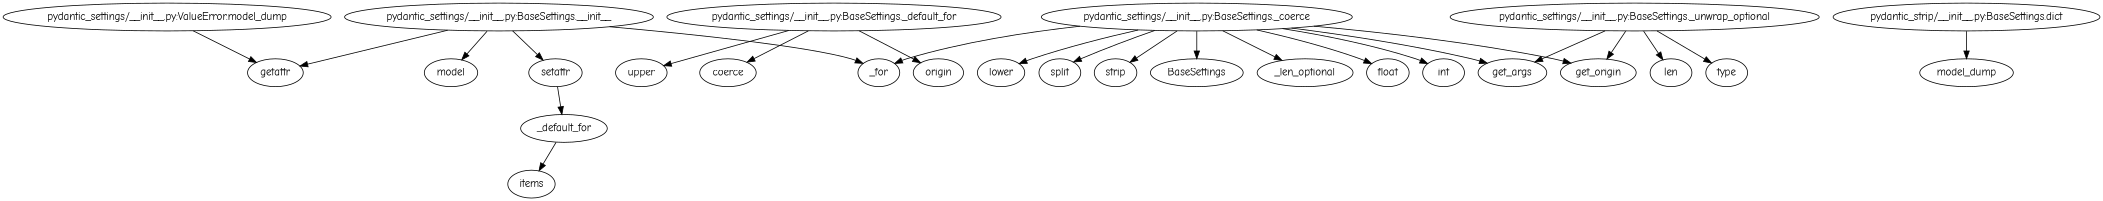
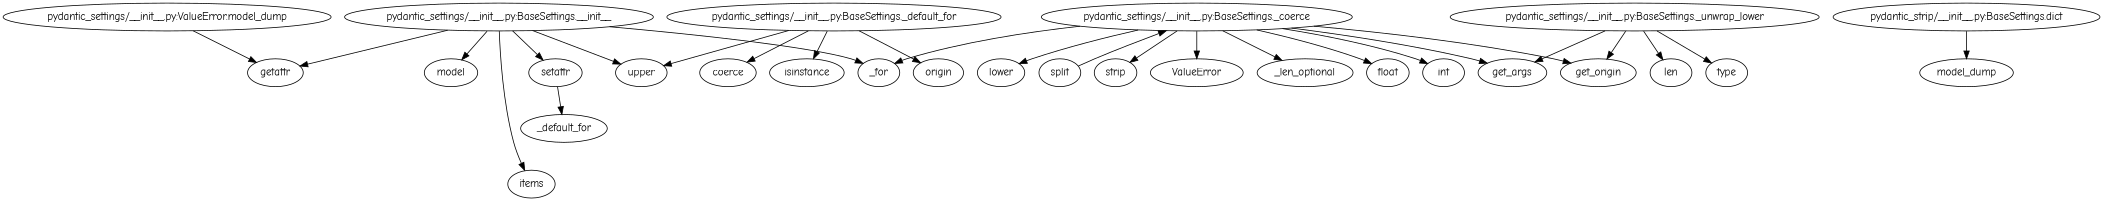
node "pydantic_settings/__init__.py:BaseSettings._unwrap_optional": label "pydantic_settings/__init__.py:BaseSettings._unwrap_optional" -> "pydantic_settings/__init__.py:BaseSettings._unwrap_lower"
edge "pydantic_settings/__init__.py:BaseSettings._coerce" -> "split": reversed
edge "pydantic_settings/__init__.py:BaseSettings.__init__" -> "upper": added
node "isinstance": added
node "BaseSettings": label "BaseSettings" -> "ValueError"
edge "_default_for" -> "items": now "pydantic_settings/__init__.py:BaseSettings.__init__" -> "items"
